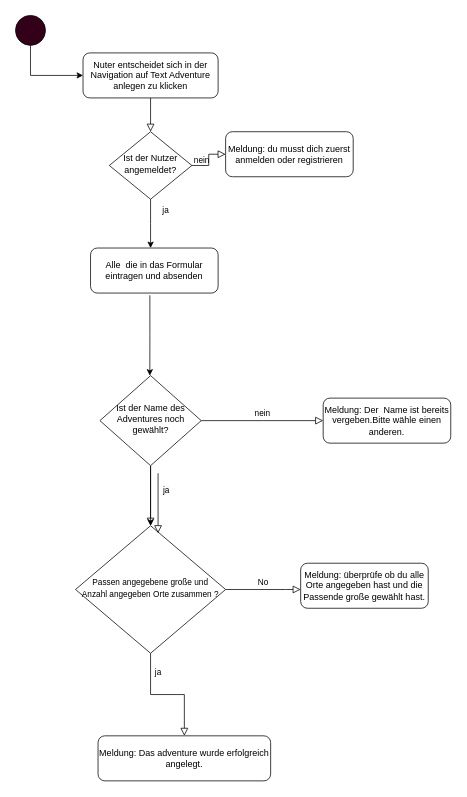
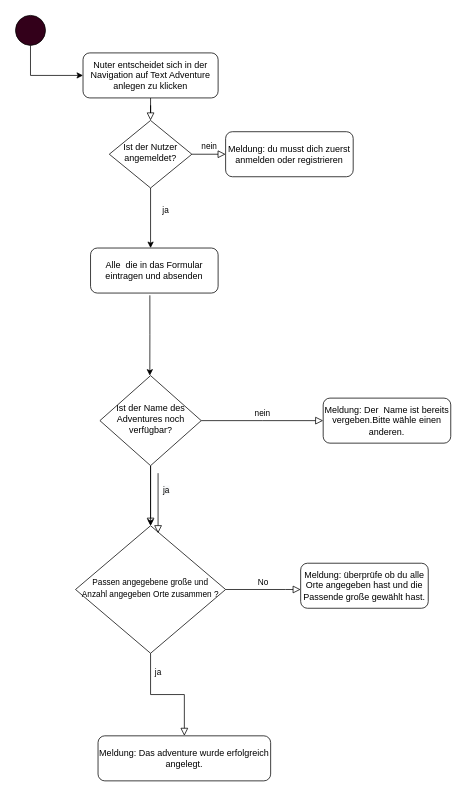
node "Ist der Nutzer angemeldet?": moved (150, 165) -> (150, 154)
node "Ist der Name des Adventures noch gewählt?": label "Ist der Name des Adventures noch gewählt?" -> "Ist der Name des Adventures noch verfügbar?"
